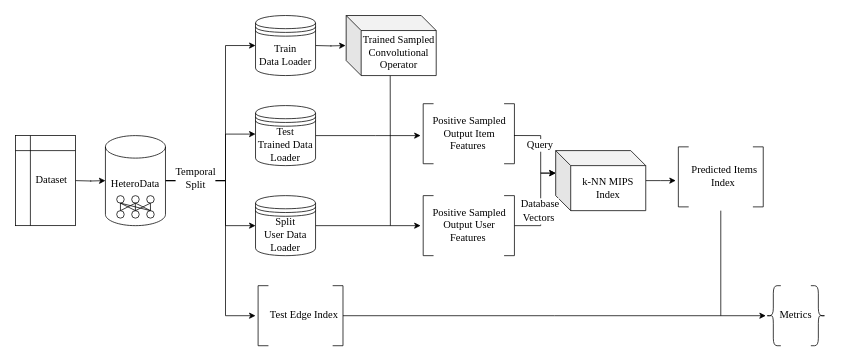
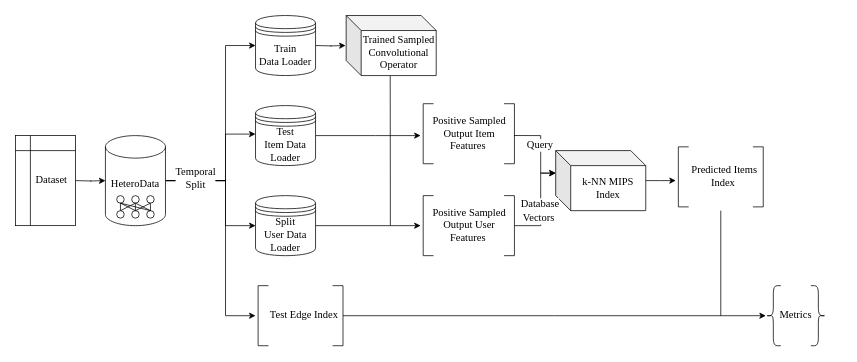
node "Test Trained Data Loader": label "Test Trained Data Loader" -> "Test Item Data Loader"
